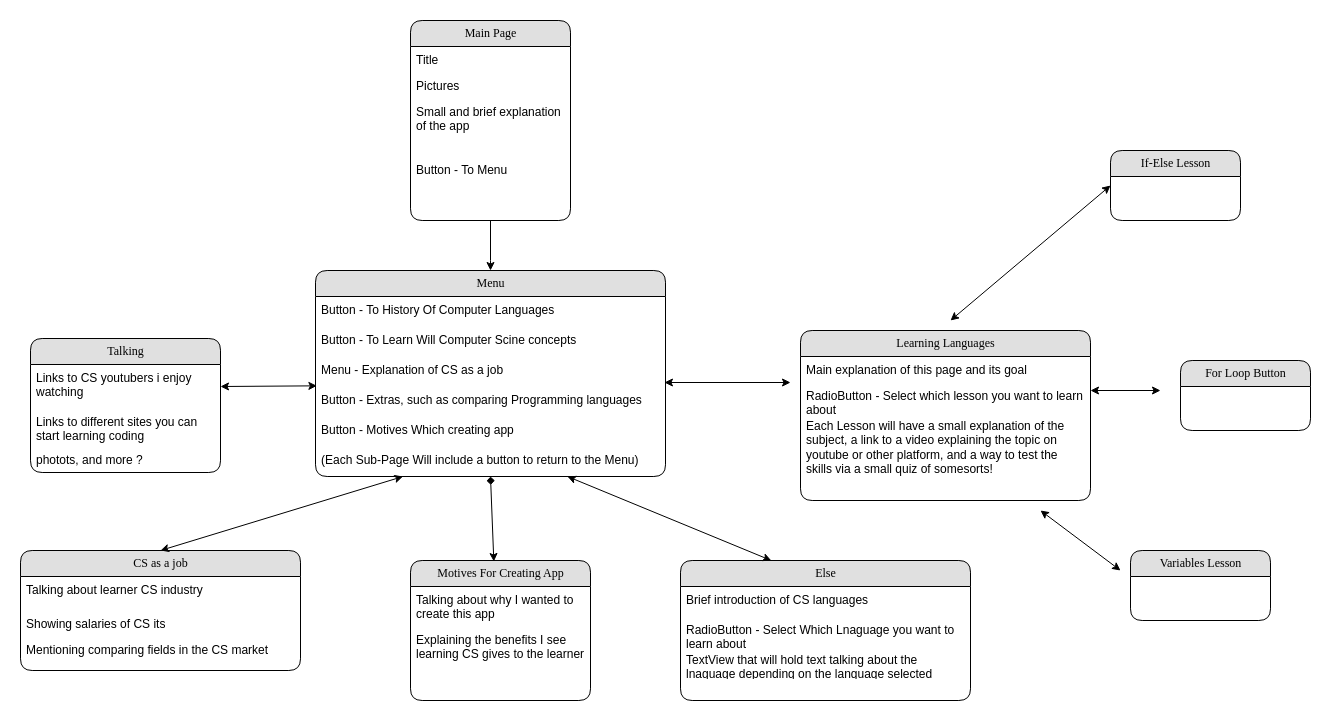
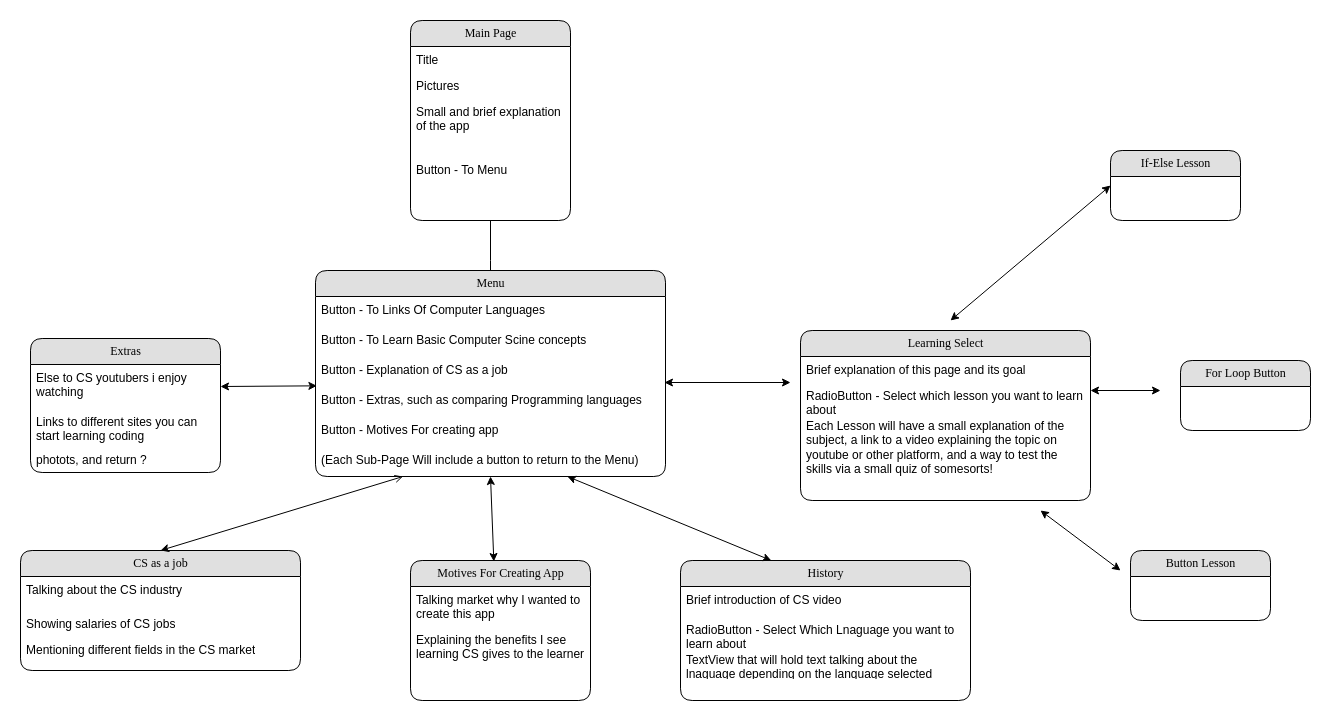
edge "Main Page" -> "Menu": arrowhead classic -> none
node "Button - To History Of Computer Languages": label "Button - To History Of Computer Languages" -> "Button - To Links Of Computer Languages"
node "Button - To Learn Will Computer Scine concepts": label "Button - To Learn Will Computer Scine concepts" -> "Button - To Learn Basic Computer Scine concepts"
node "Learning Languages": label "Learning Languages" -> "Learning Select"
node "Talking": label "Talking" -> "Extras"
node "Menu - Explanation of CS as a job": label "Menu - Explanation of CS as a job" -> "Button - Explanation of CS as a job"
node "Main explanation of this page and its goal": label "Main explanation of this page and its goal" -> "Brief explanation of this page and its goal"
node "Links to CS youtubers i enjoy watching": label "Links to CS youtubers i enjoy watching" -> "Else to CS youtubers i enjoy watching"
node "Button - Motives Which creating app": label "Button - Motives Which creating app" -> "Button - Motives For creating app"
node "photots, and more ?": label "photots, and more ?" -> "photots, and return ?"
edge "Menu" -- "CS as a job": arrowhead classic -> open
edge "Menu" -- "Motives For Creating App": arrowhead diamond -> classic
node "Variables Lesson": label "Variables Lesson" -> "Button Lesson"
node "Else": label "Else" -> "History"
node "Talking about learner CS industry": label "Talking about learner CS industry" -> "Talking about the CS industry"
node "Brief introduction of CS languages": label "Brief introduction of CS languages" -> "Brief introduction of CS video"
node "Talking about why I wanted to create this app": label "Talking about why I wanted to create this app" -> "Talking market why I wanted to create this app"
node "Showing salaries of CS its": label "Showing salaries of CS its" -> "Showing salaries of CS jobs"
node "Mentioning comparing fields in the CS market": label "Mentioning comparing fields in the CS market" -> "Mentioning different fields in the CS market"
